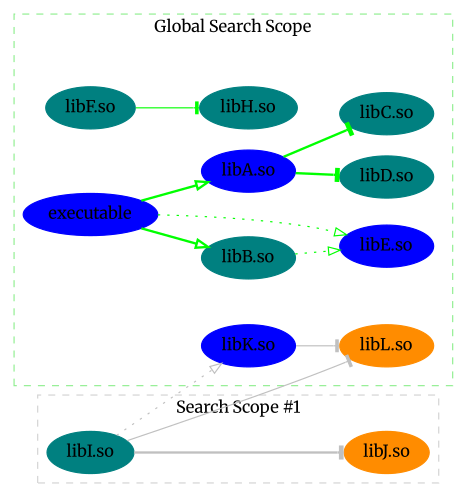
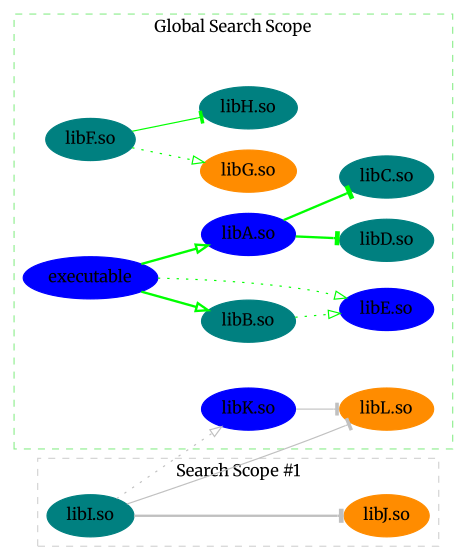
node "libG.so": added
